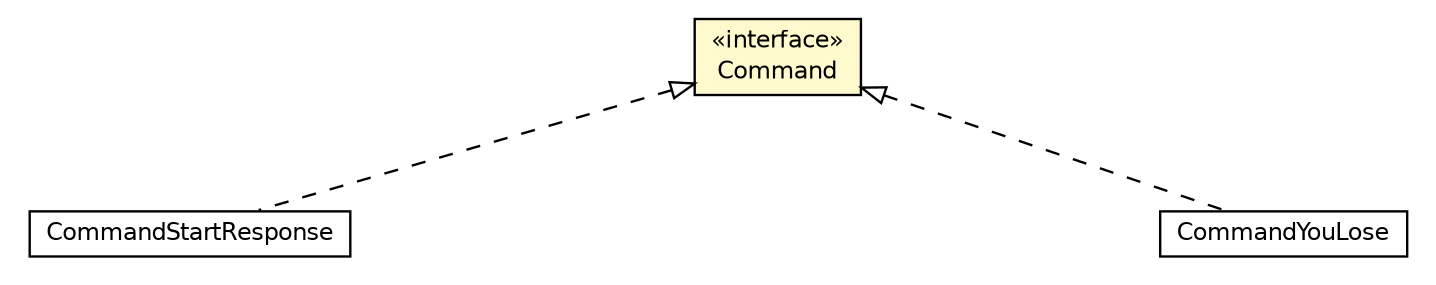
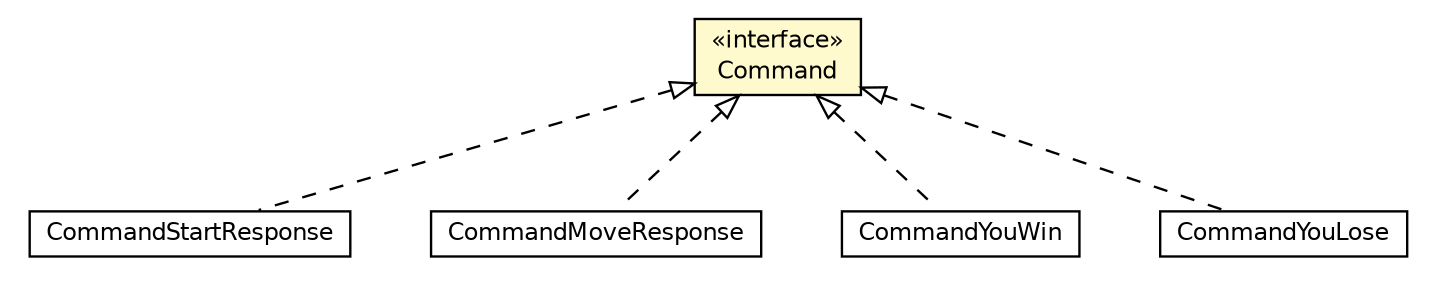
node "CommandMoveResponse": added
node "CommandYouWin": added
